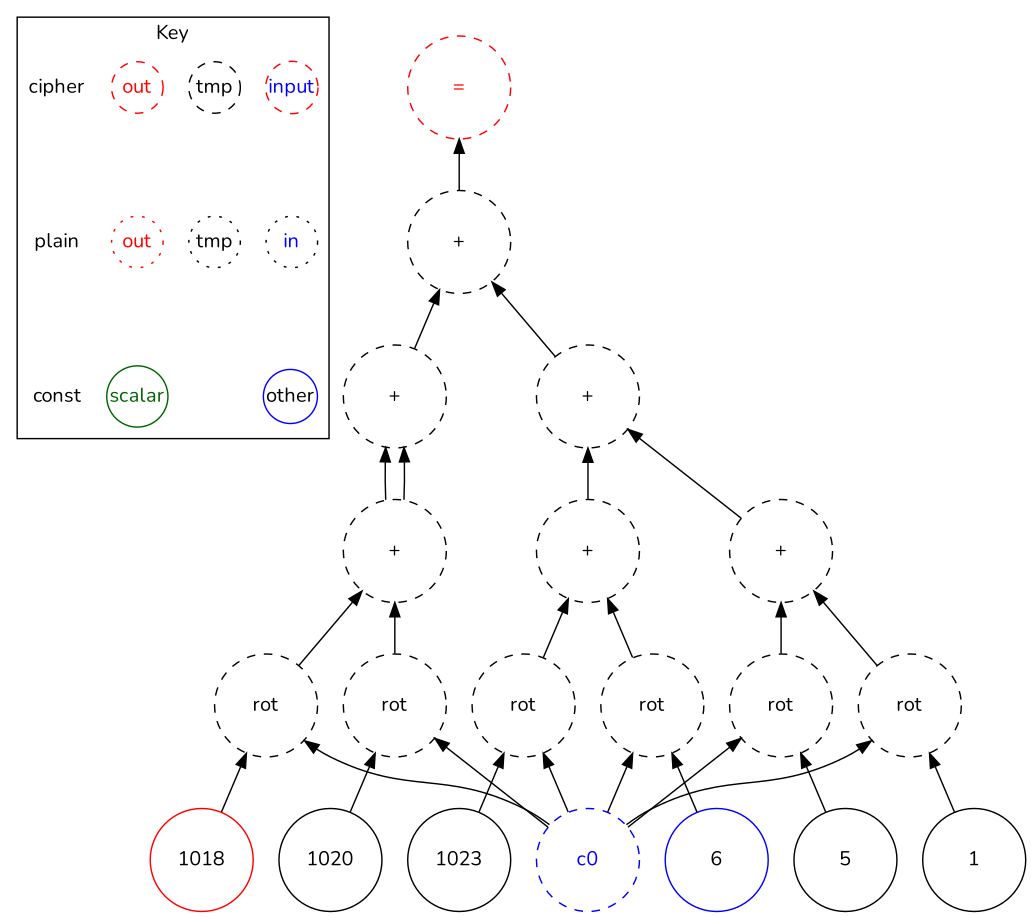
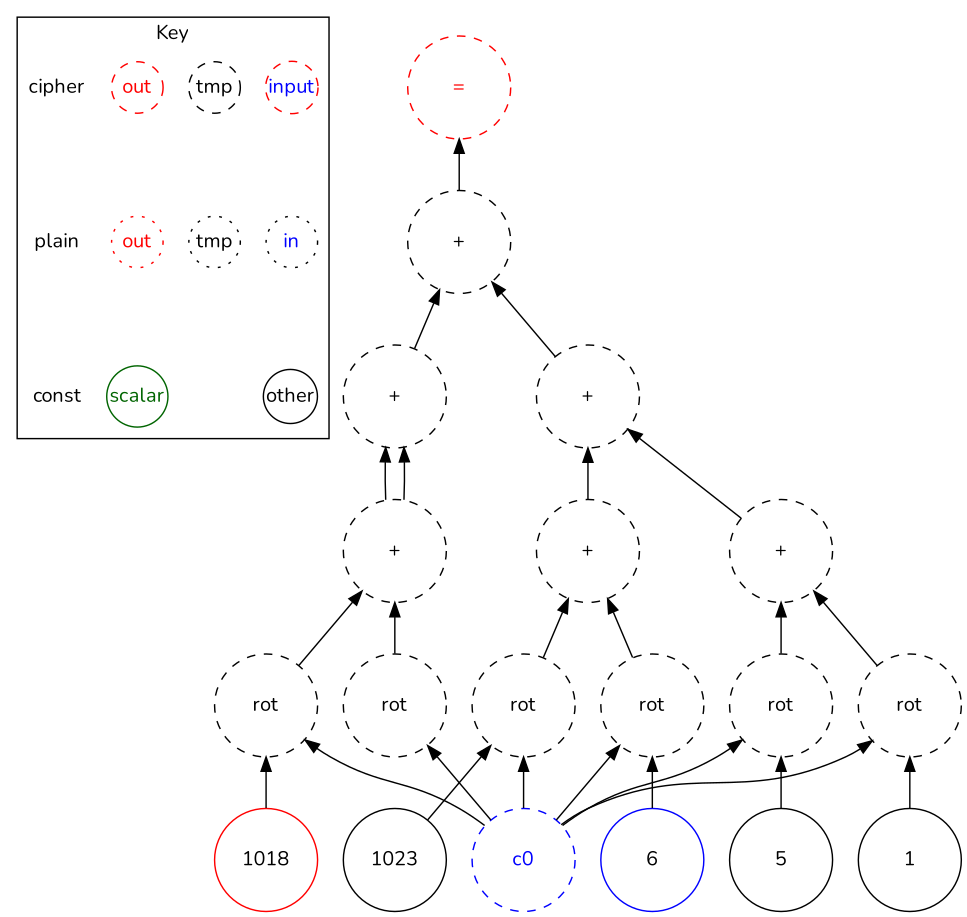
node "other": color blue -> black
node "1020": removed
